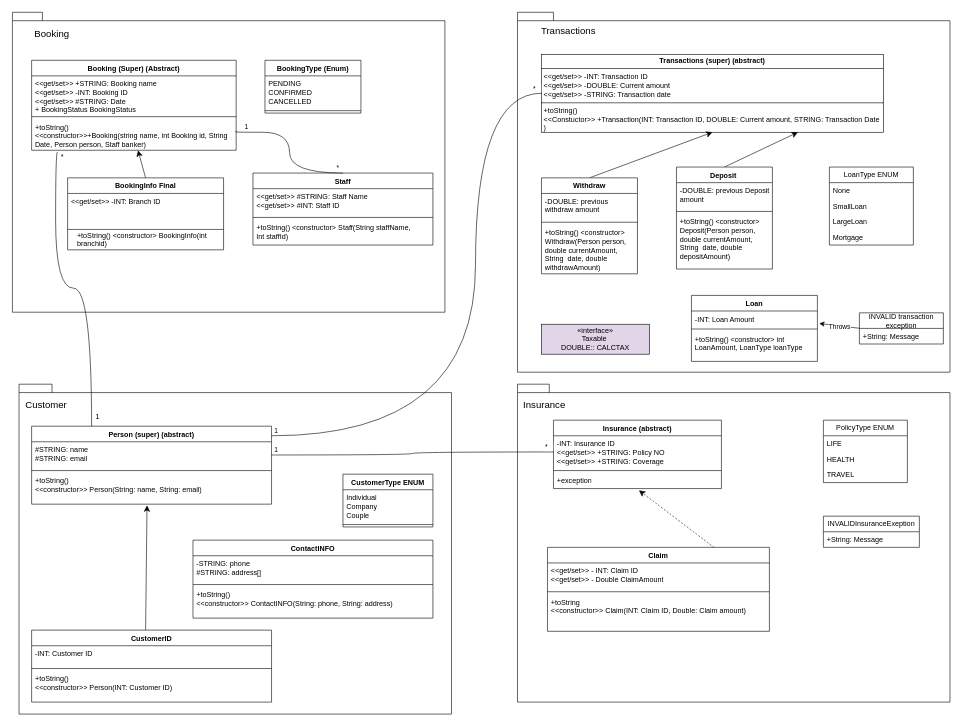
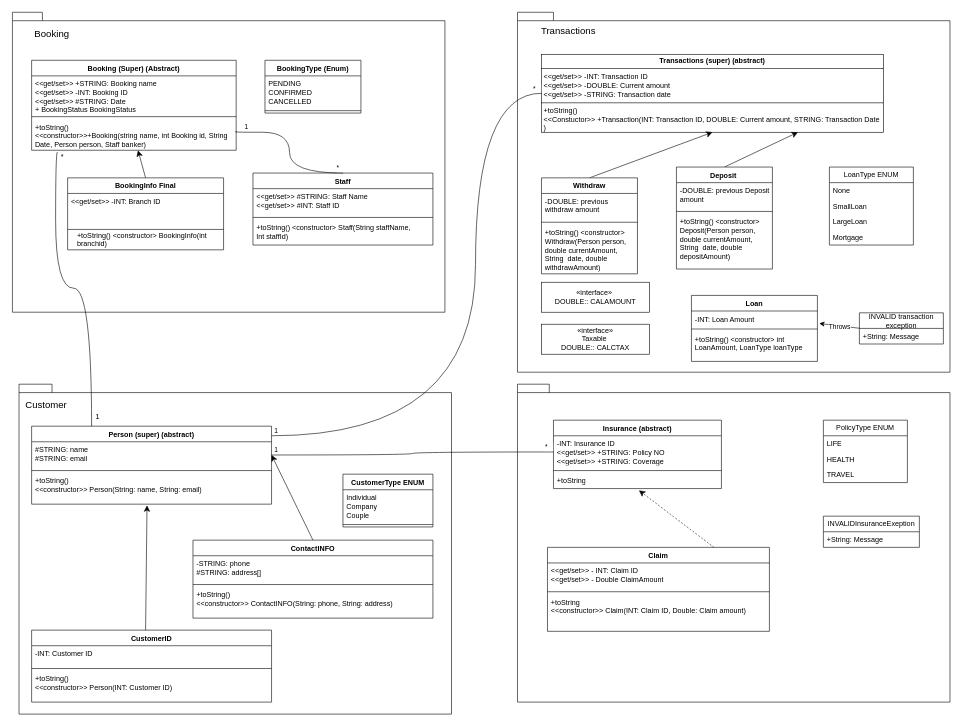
node "«interface» DOUBLE:: CALAMOUNT": added
node "«interface» Taxable DOUBLE:: CALCTAX": fillcolor #e1d5e7 -> #ffffff
node "Insurance": removed
edge "ContactINFO" -> "#STRING: name #STRING: email": added
node "+exception": label "+exception" -> "+toString"
